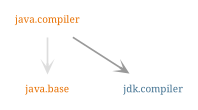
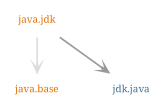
node "java.compiler": label "java.compiler" -> "java.jdk"
node "jdk.compiler": label "jdk.compiler" -> "jdk.java"
